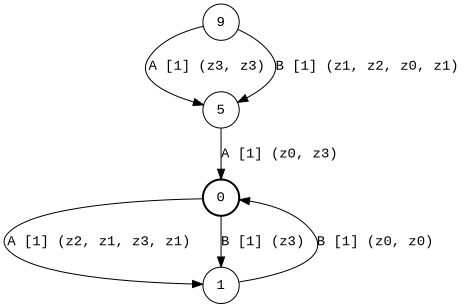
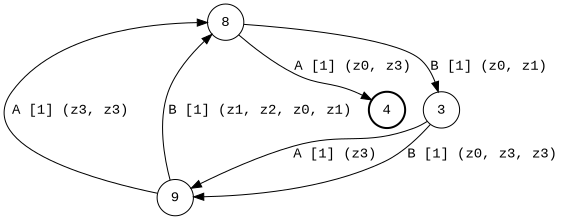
node "5": label "5" -> "8"
node "3": added
node "0": label "0" -> "4"
node "1": removed
